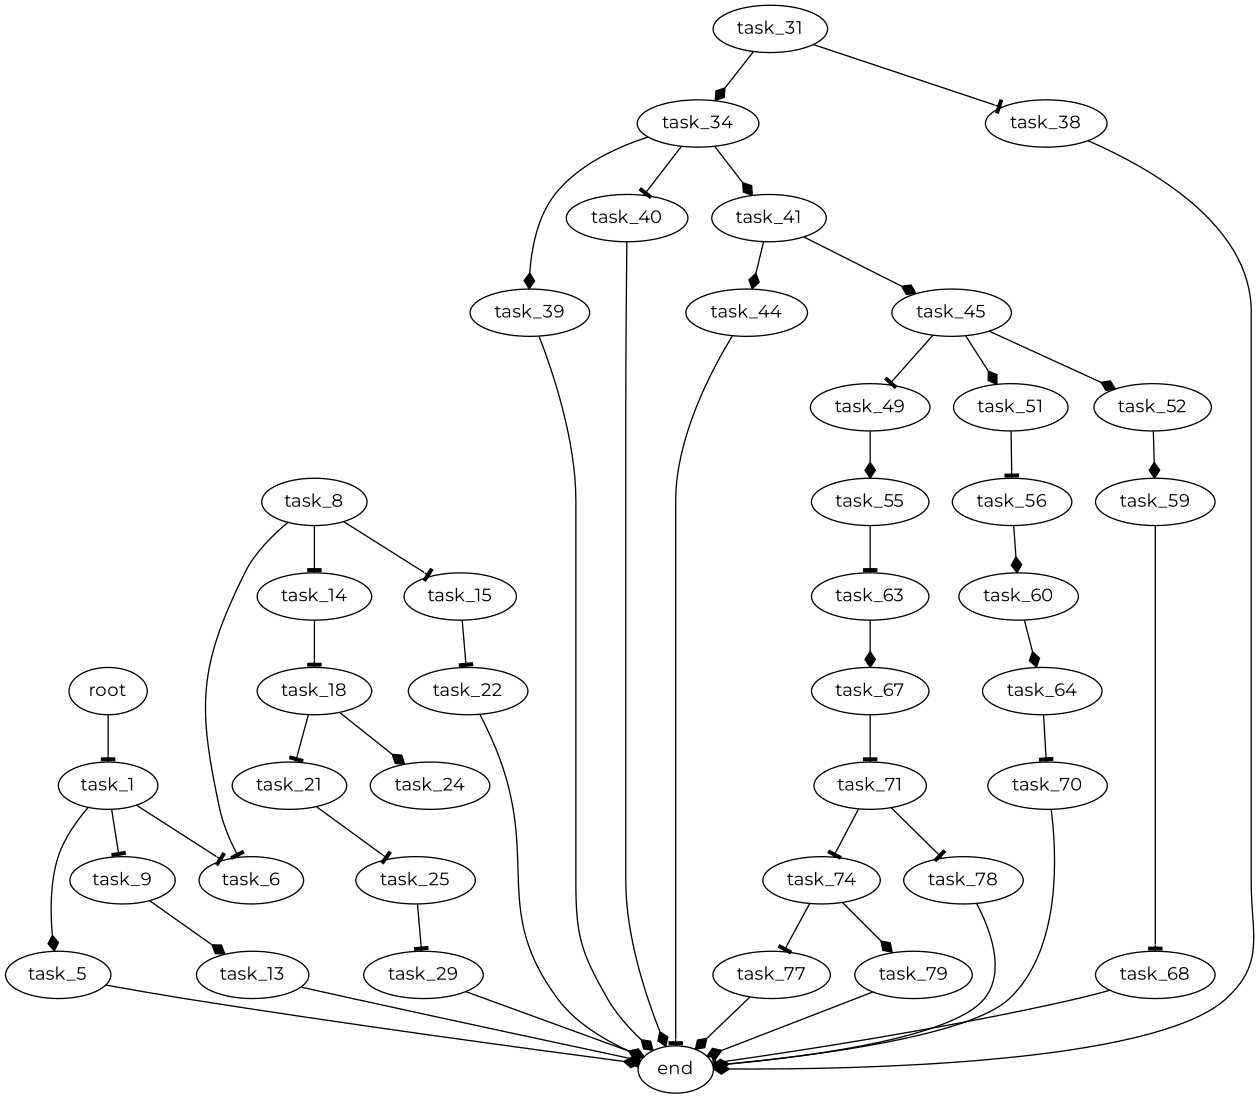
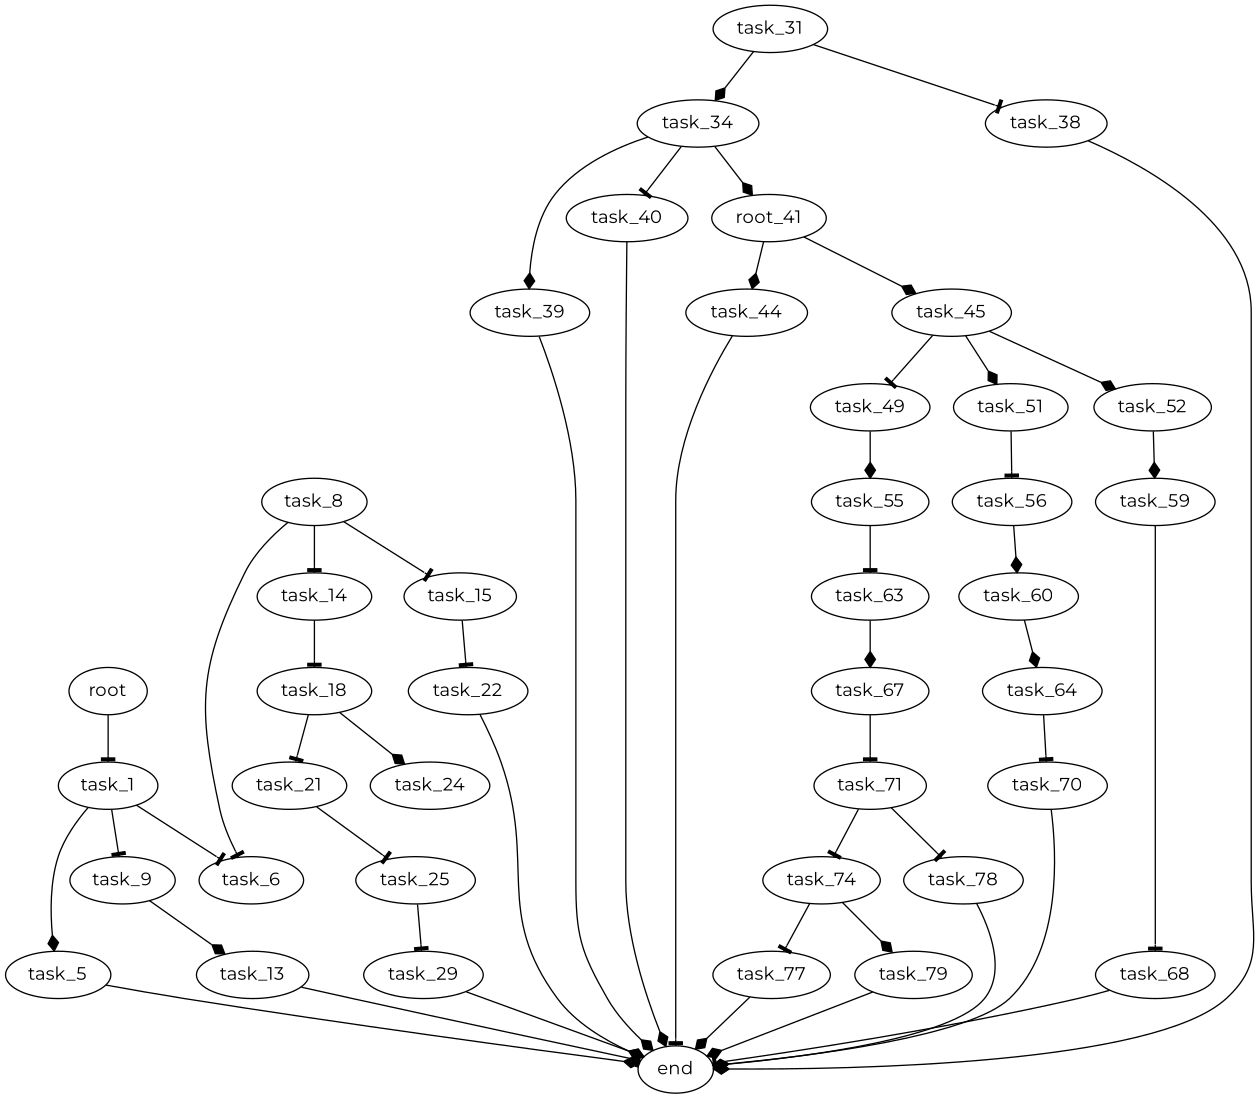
node "task_41": label "task_41" -> "root_41"
